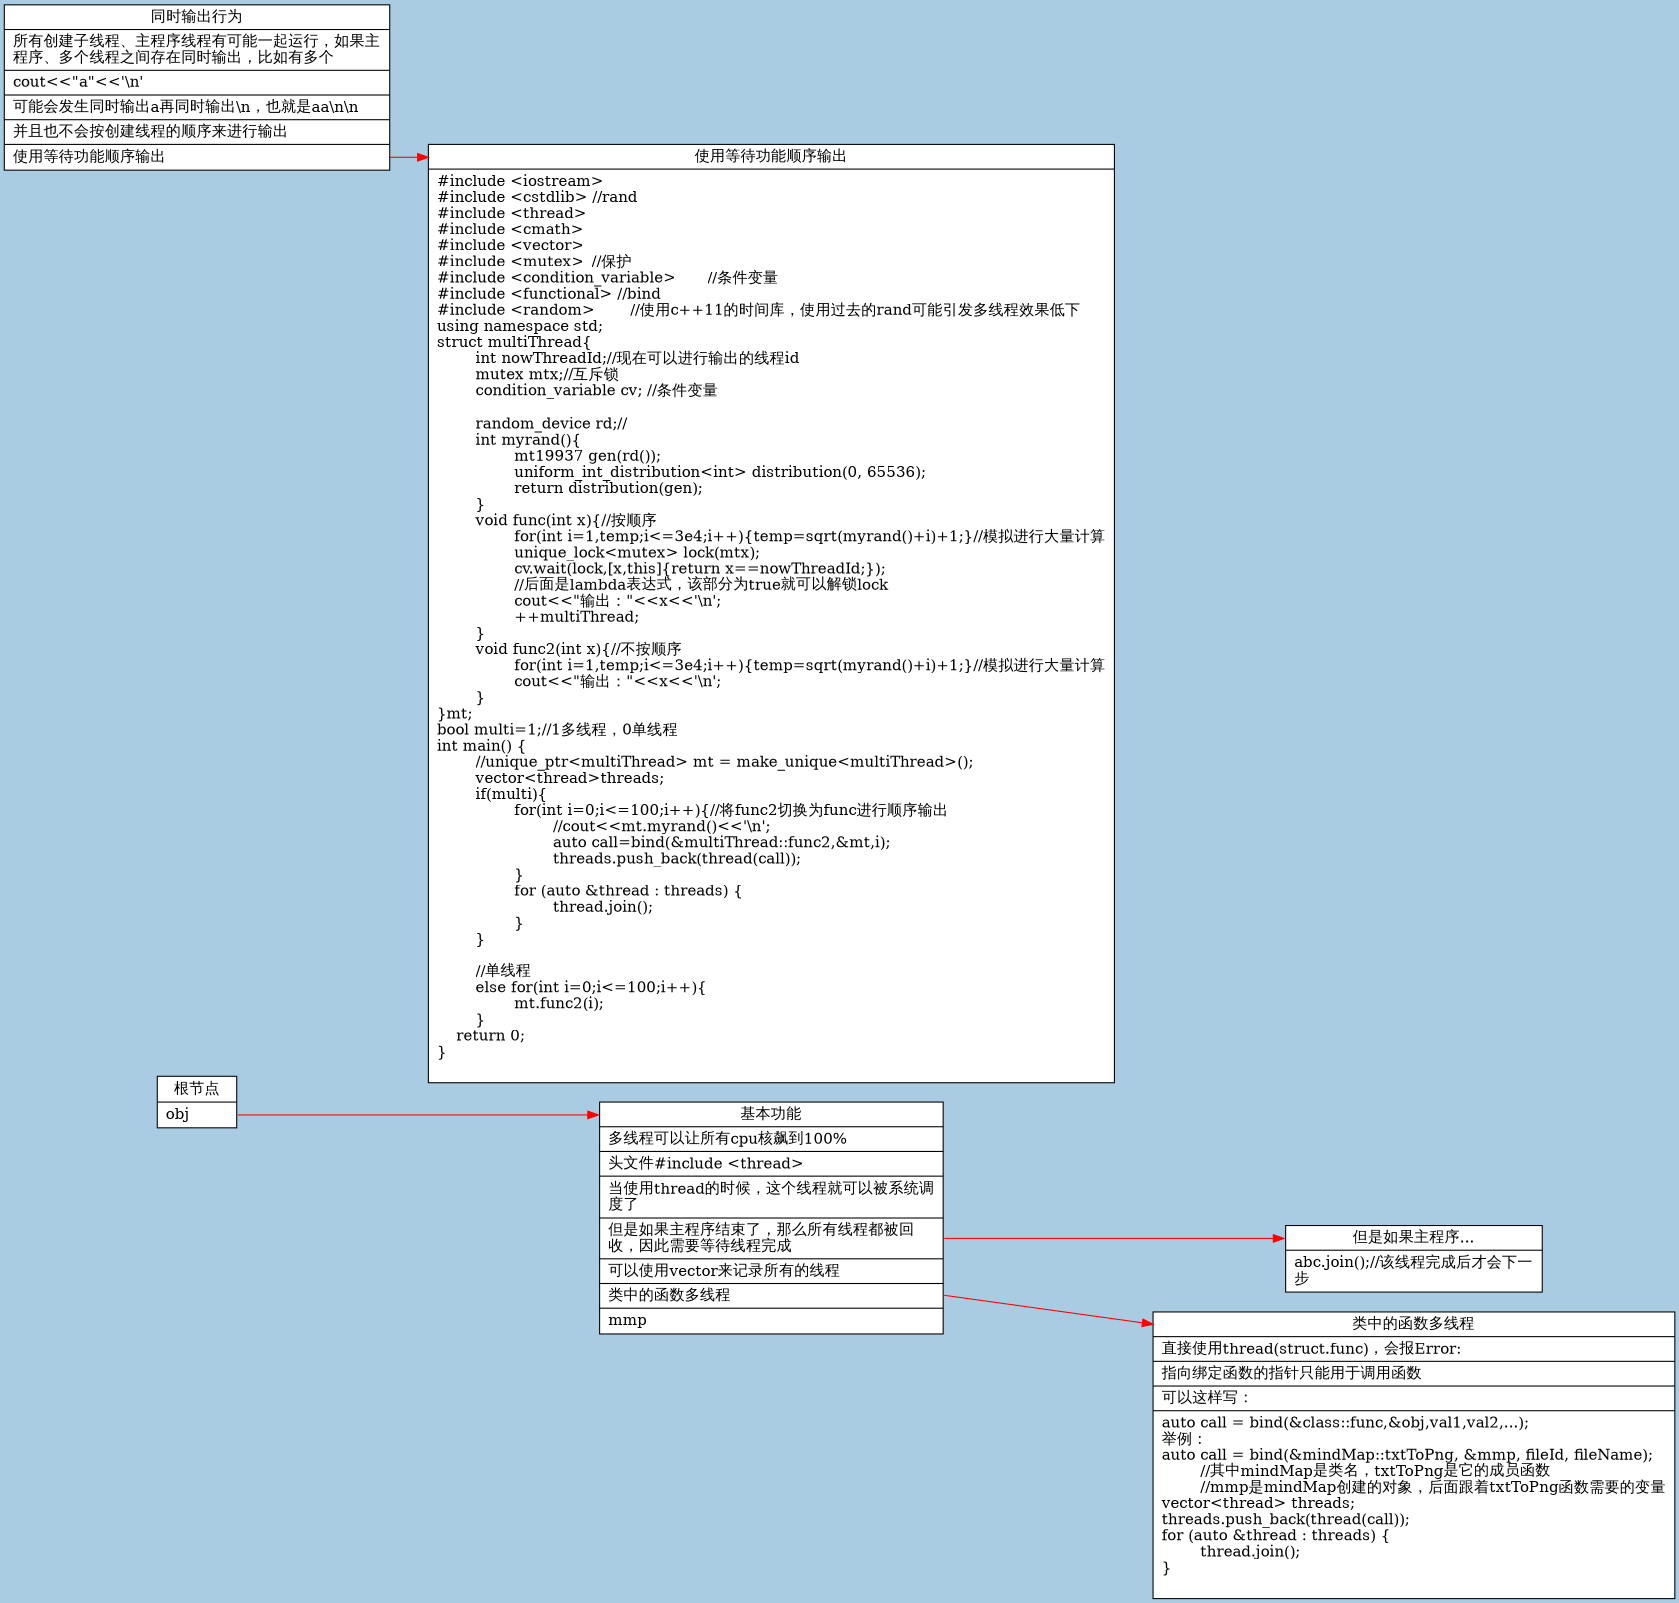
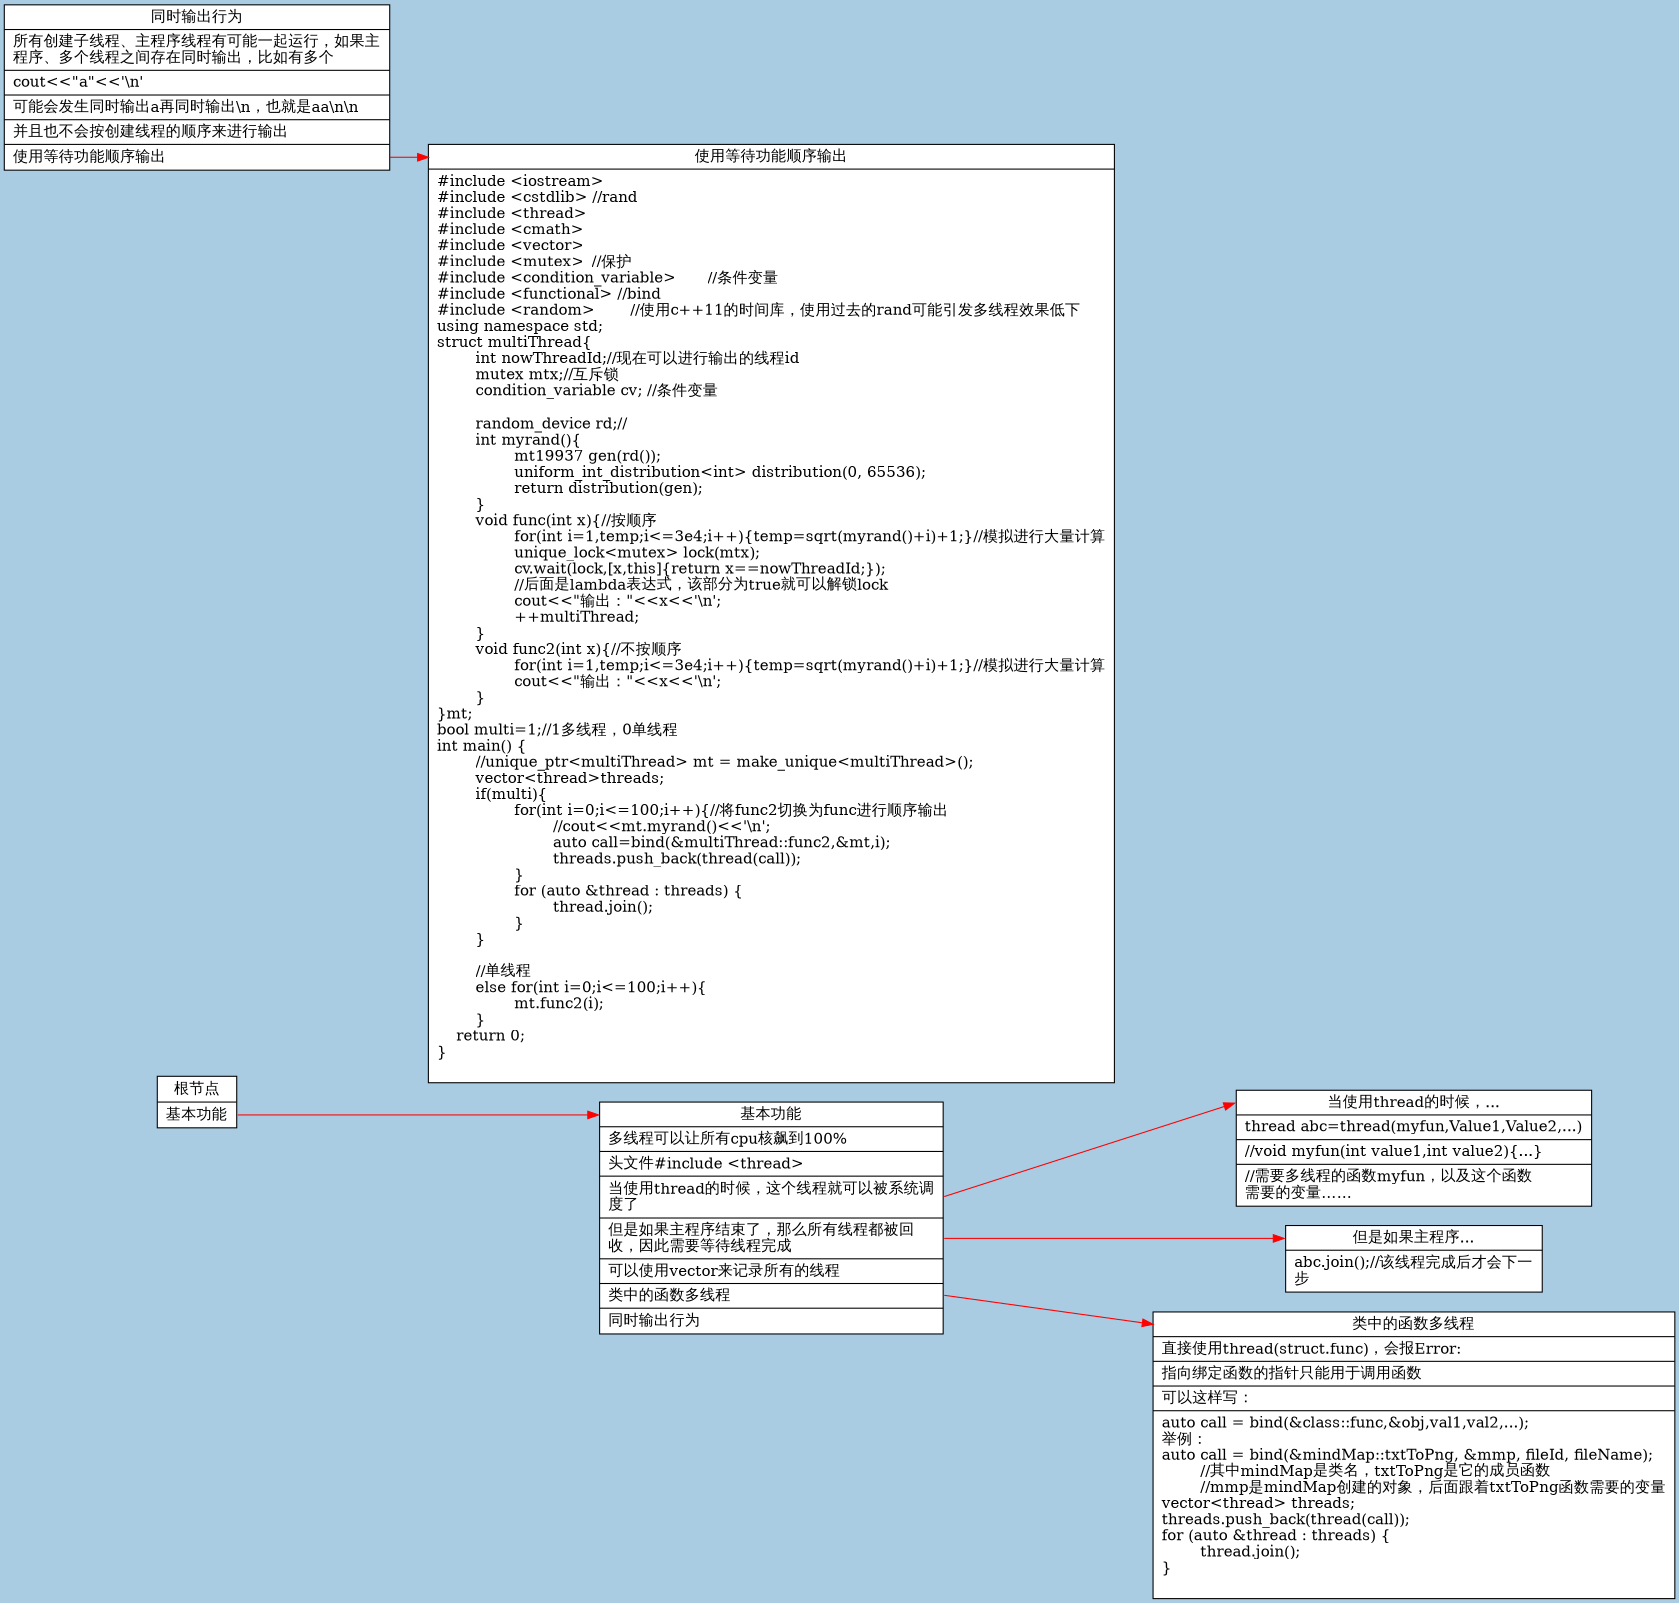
node "根节点": text "obj" -> "基本功能"
node "当使用thread的时候，...": added
node "基本功能": text "mmp" -> "同时输出行为"
